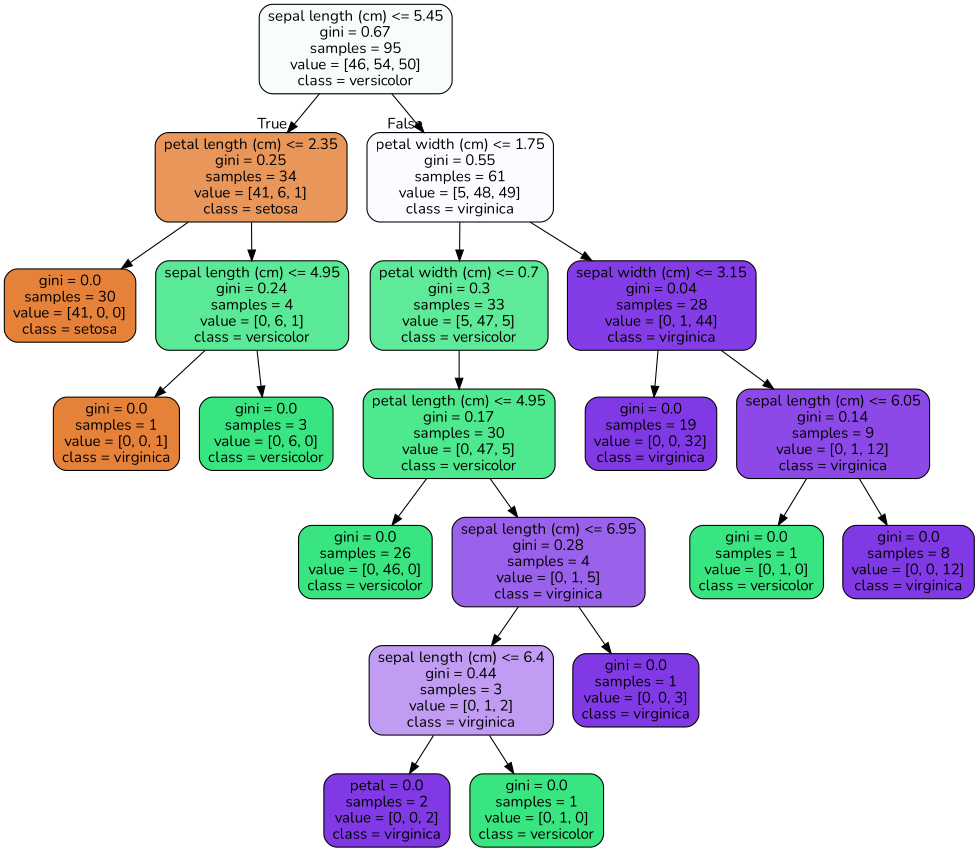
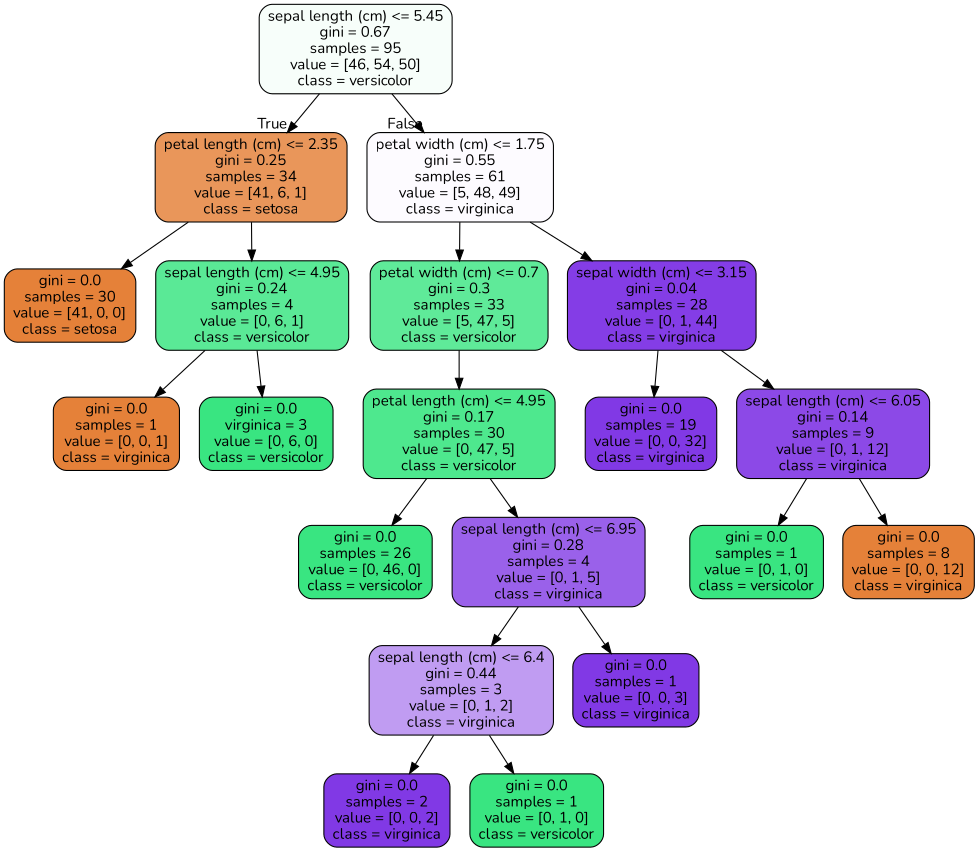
node "gini = 0.0 samples = 3 value = [0, 6, 0] class = versicolor": label "gini = 0.0 samples = 3 value = [0, 6, 0] class = versicolor" -> "gini = 0.0 virginica = 3 value = [0, 6, 0] class = versicolor"
node "gini = 0.0 samples = 8 value = [0, 0, 12] class = virginica": fillcolor #8139e5 -> #e58139
node "petal = 0.0 samples = 2 value = [0, 0, 2] class = virginica": label "petal = 0.0 samples = 2 value = [0, 0, 2] class = virginica" -> "gini = 0.0 samples = 2 value = [0, 0, 2] class = virginica"
